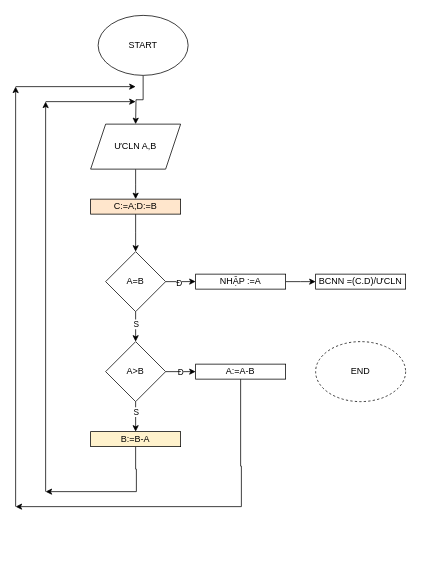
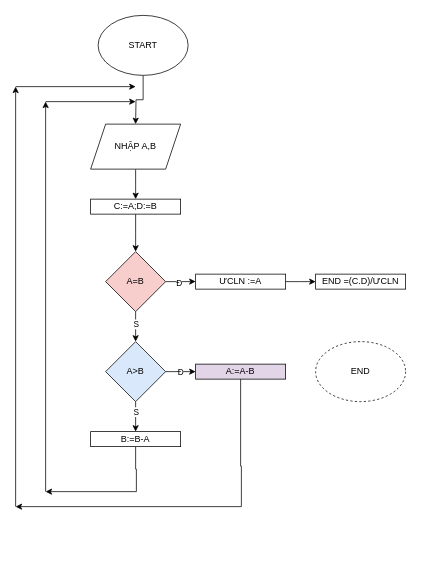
node "ƯCLN A,B": label "ƯCLN A,B" -> "NHẬP A,B"
node "C:=A;D:=B": fillcolor #ffe6cc -> #ffffff
node "A=B": fillcolor #ffffff -> #f8cecc
node "NHẬP :=A": label "NHẬP :=A" -> "ƯCLN :=A"
node "BCNN =(C.D)/ƯCLN": label "BCNN =(C.D)/ƯCLN" -> "END =(C.D)/ƯCLN"
node "A>B": fillcolor #ffffff -> #dae8fc
node "A:=A-B": fillcolor #ffffff -> #e1d5e7
node "B:=B-A": fillcolor #fff2cc -> #ffffff
